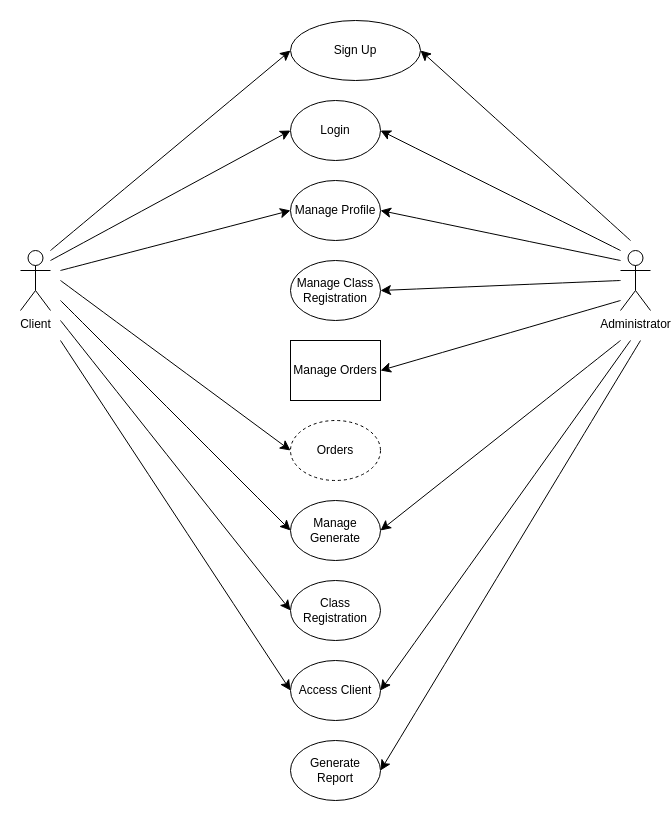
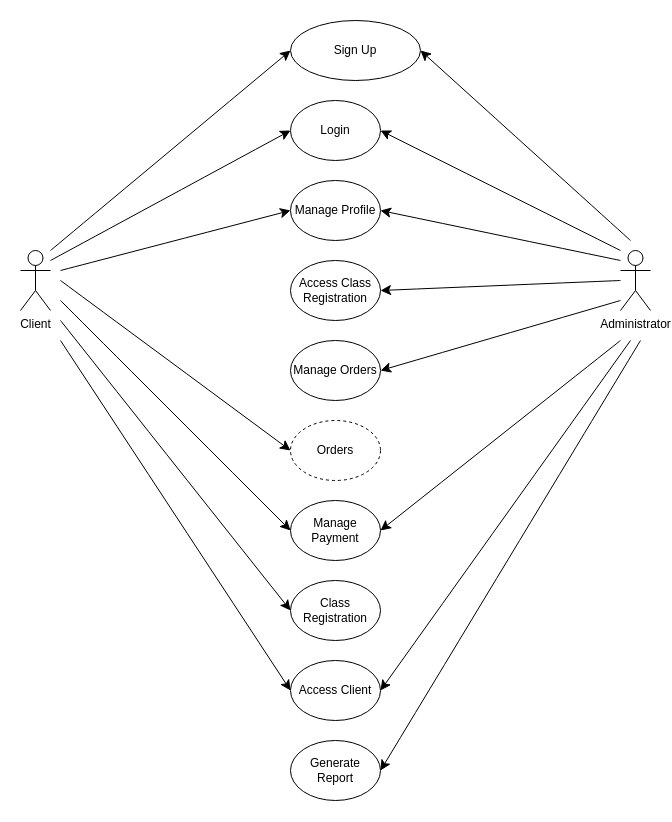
node "Manage Class Registration": label "Manage Class Registration" -> "Access Class Registration"
node "Manage Orders": shape rectangle -> ellipse
node "Manage Generate": label "Manage Generate" -> "Manage Payment"
